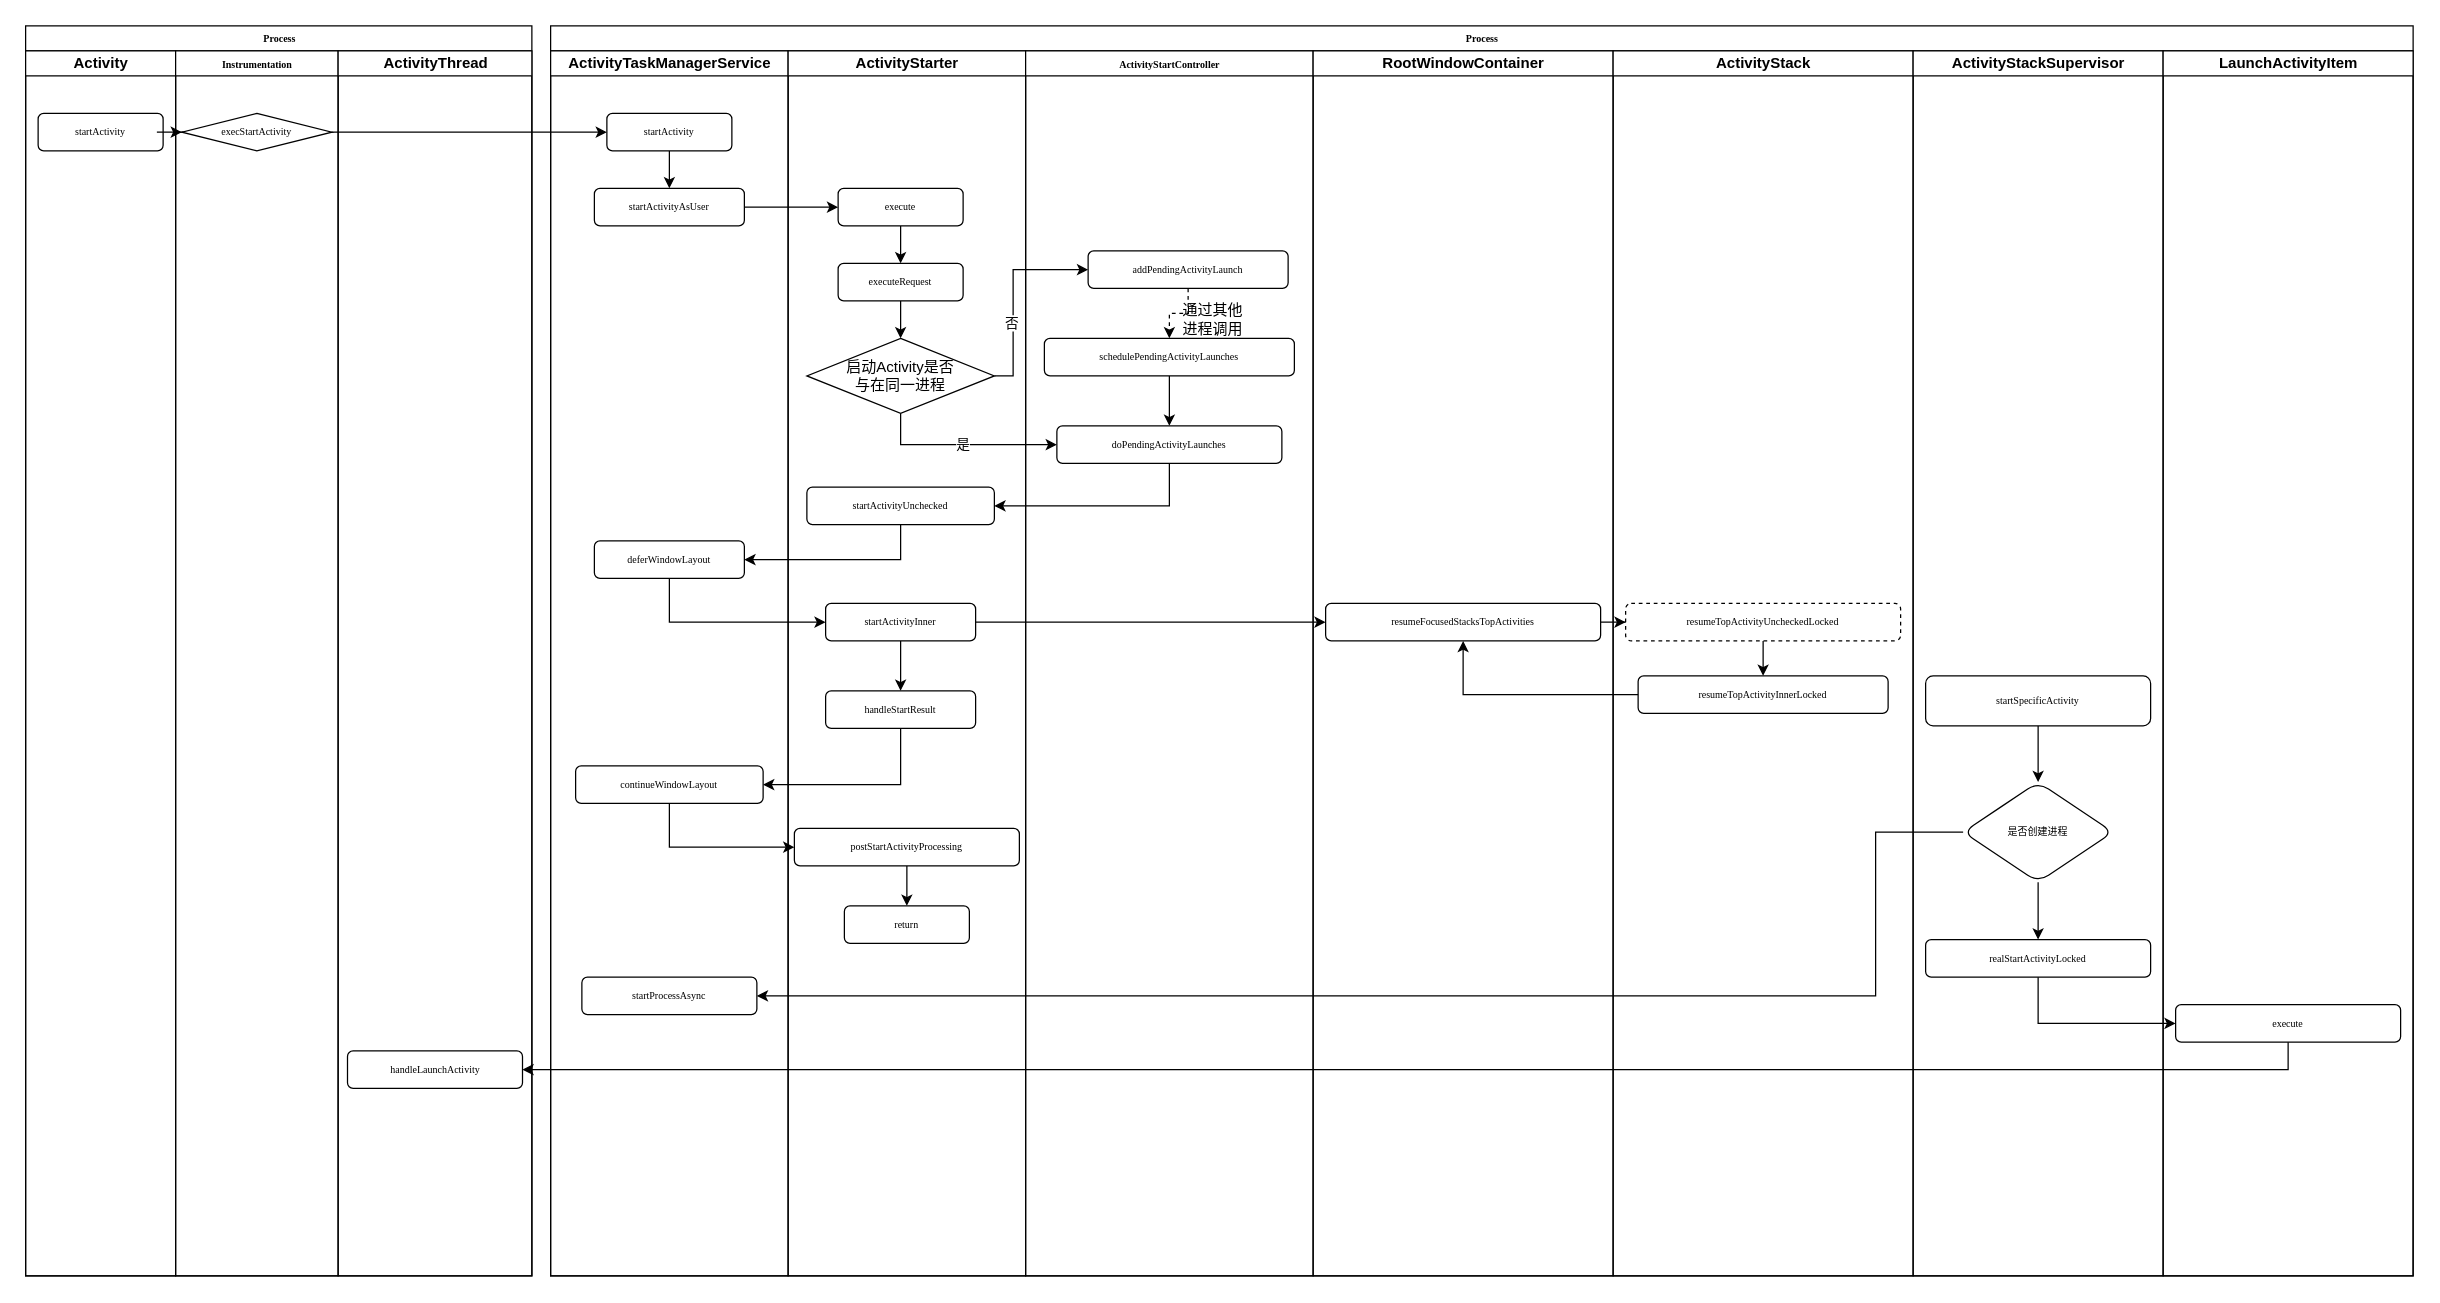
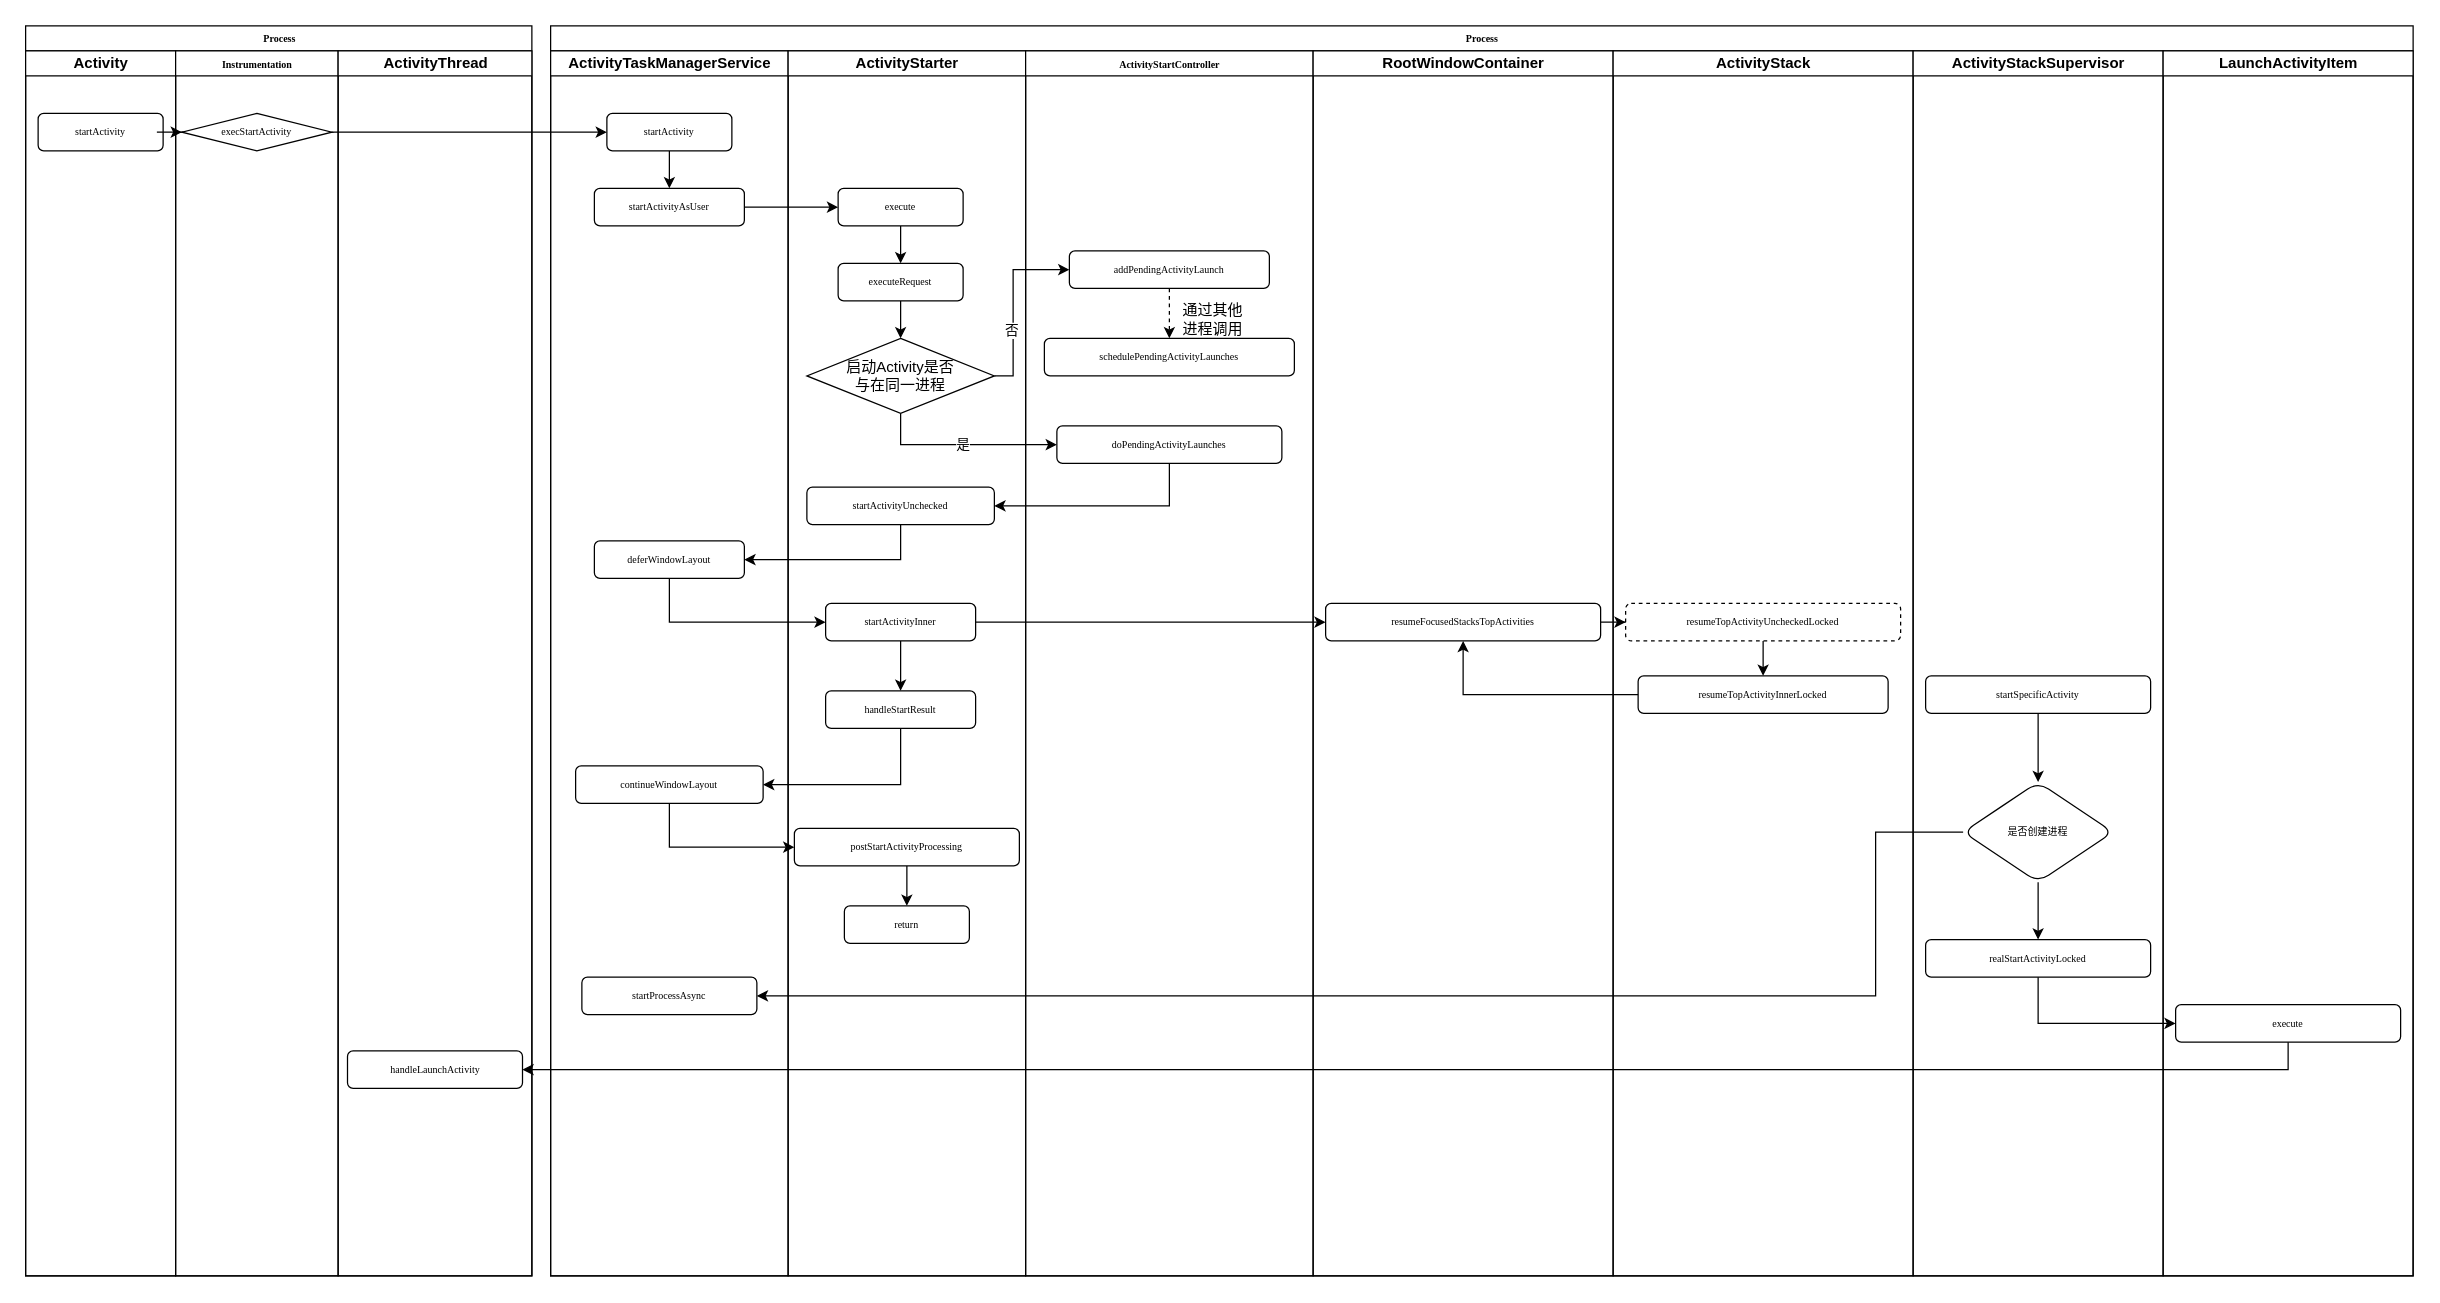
node "addPendingActivityLaunch": moved (1188, 269) -> (1169, 269)
edge "schedulePendingActivityLaunches" -> "doPendingActivityLaunches": removed
node "startSpecificActivity": size 225x50 -> 225x38
